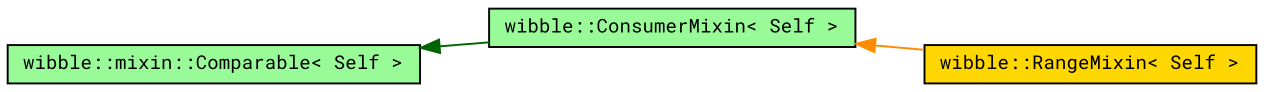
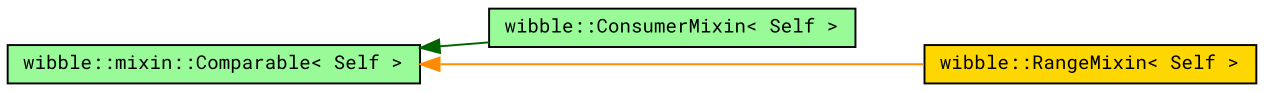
edge "wibble::RangeMixin< Self >" -> "wibble::ConsumerMixin< Self >": now "wibble::RangeMixin< Self >" -> "wibble::mixin::Comparable< Self >"
